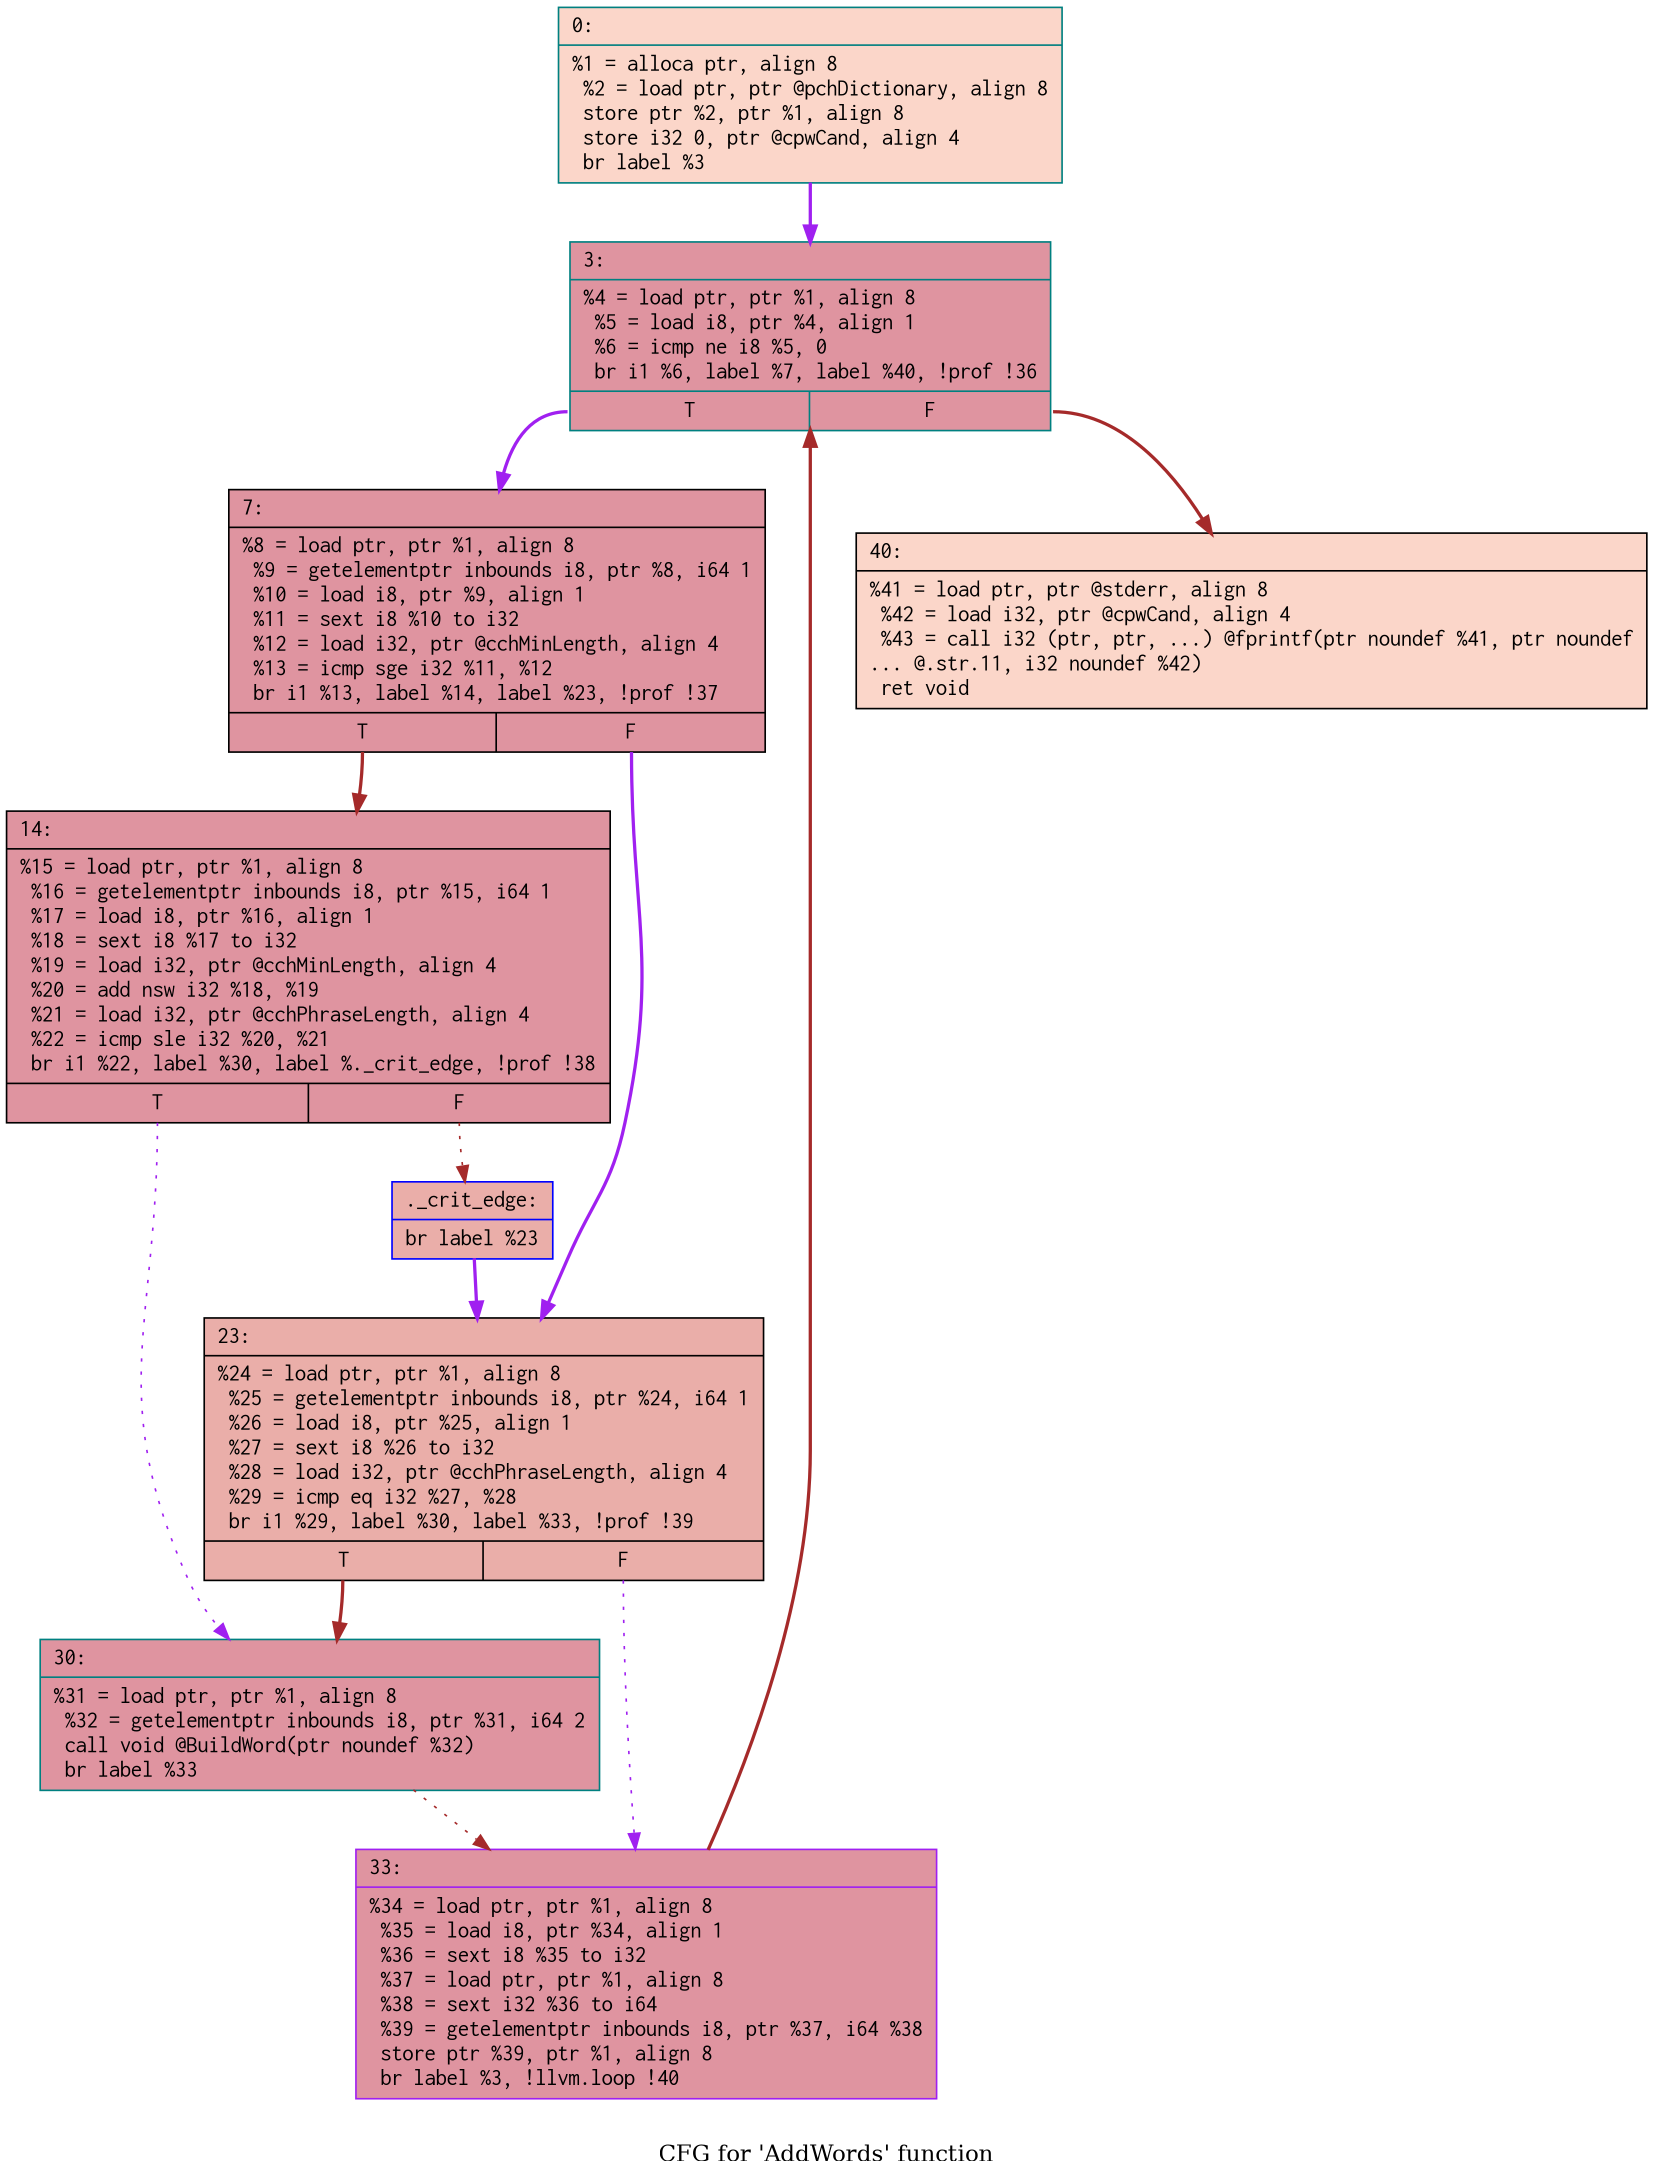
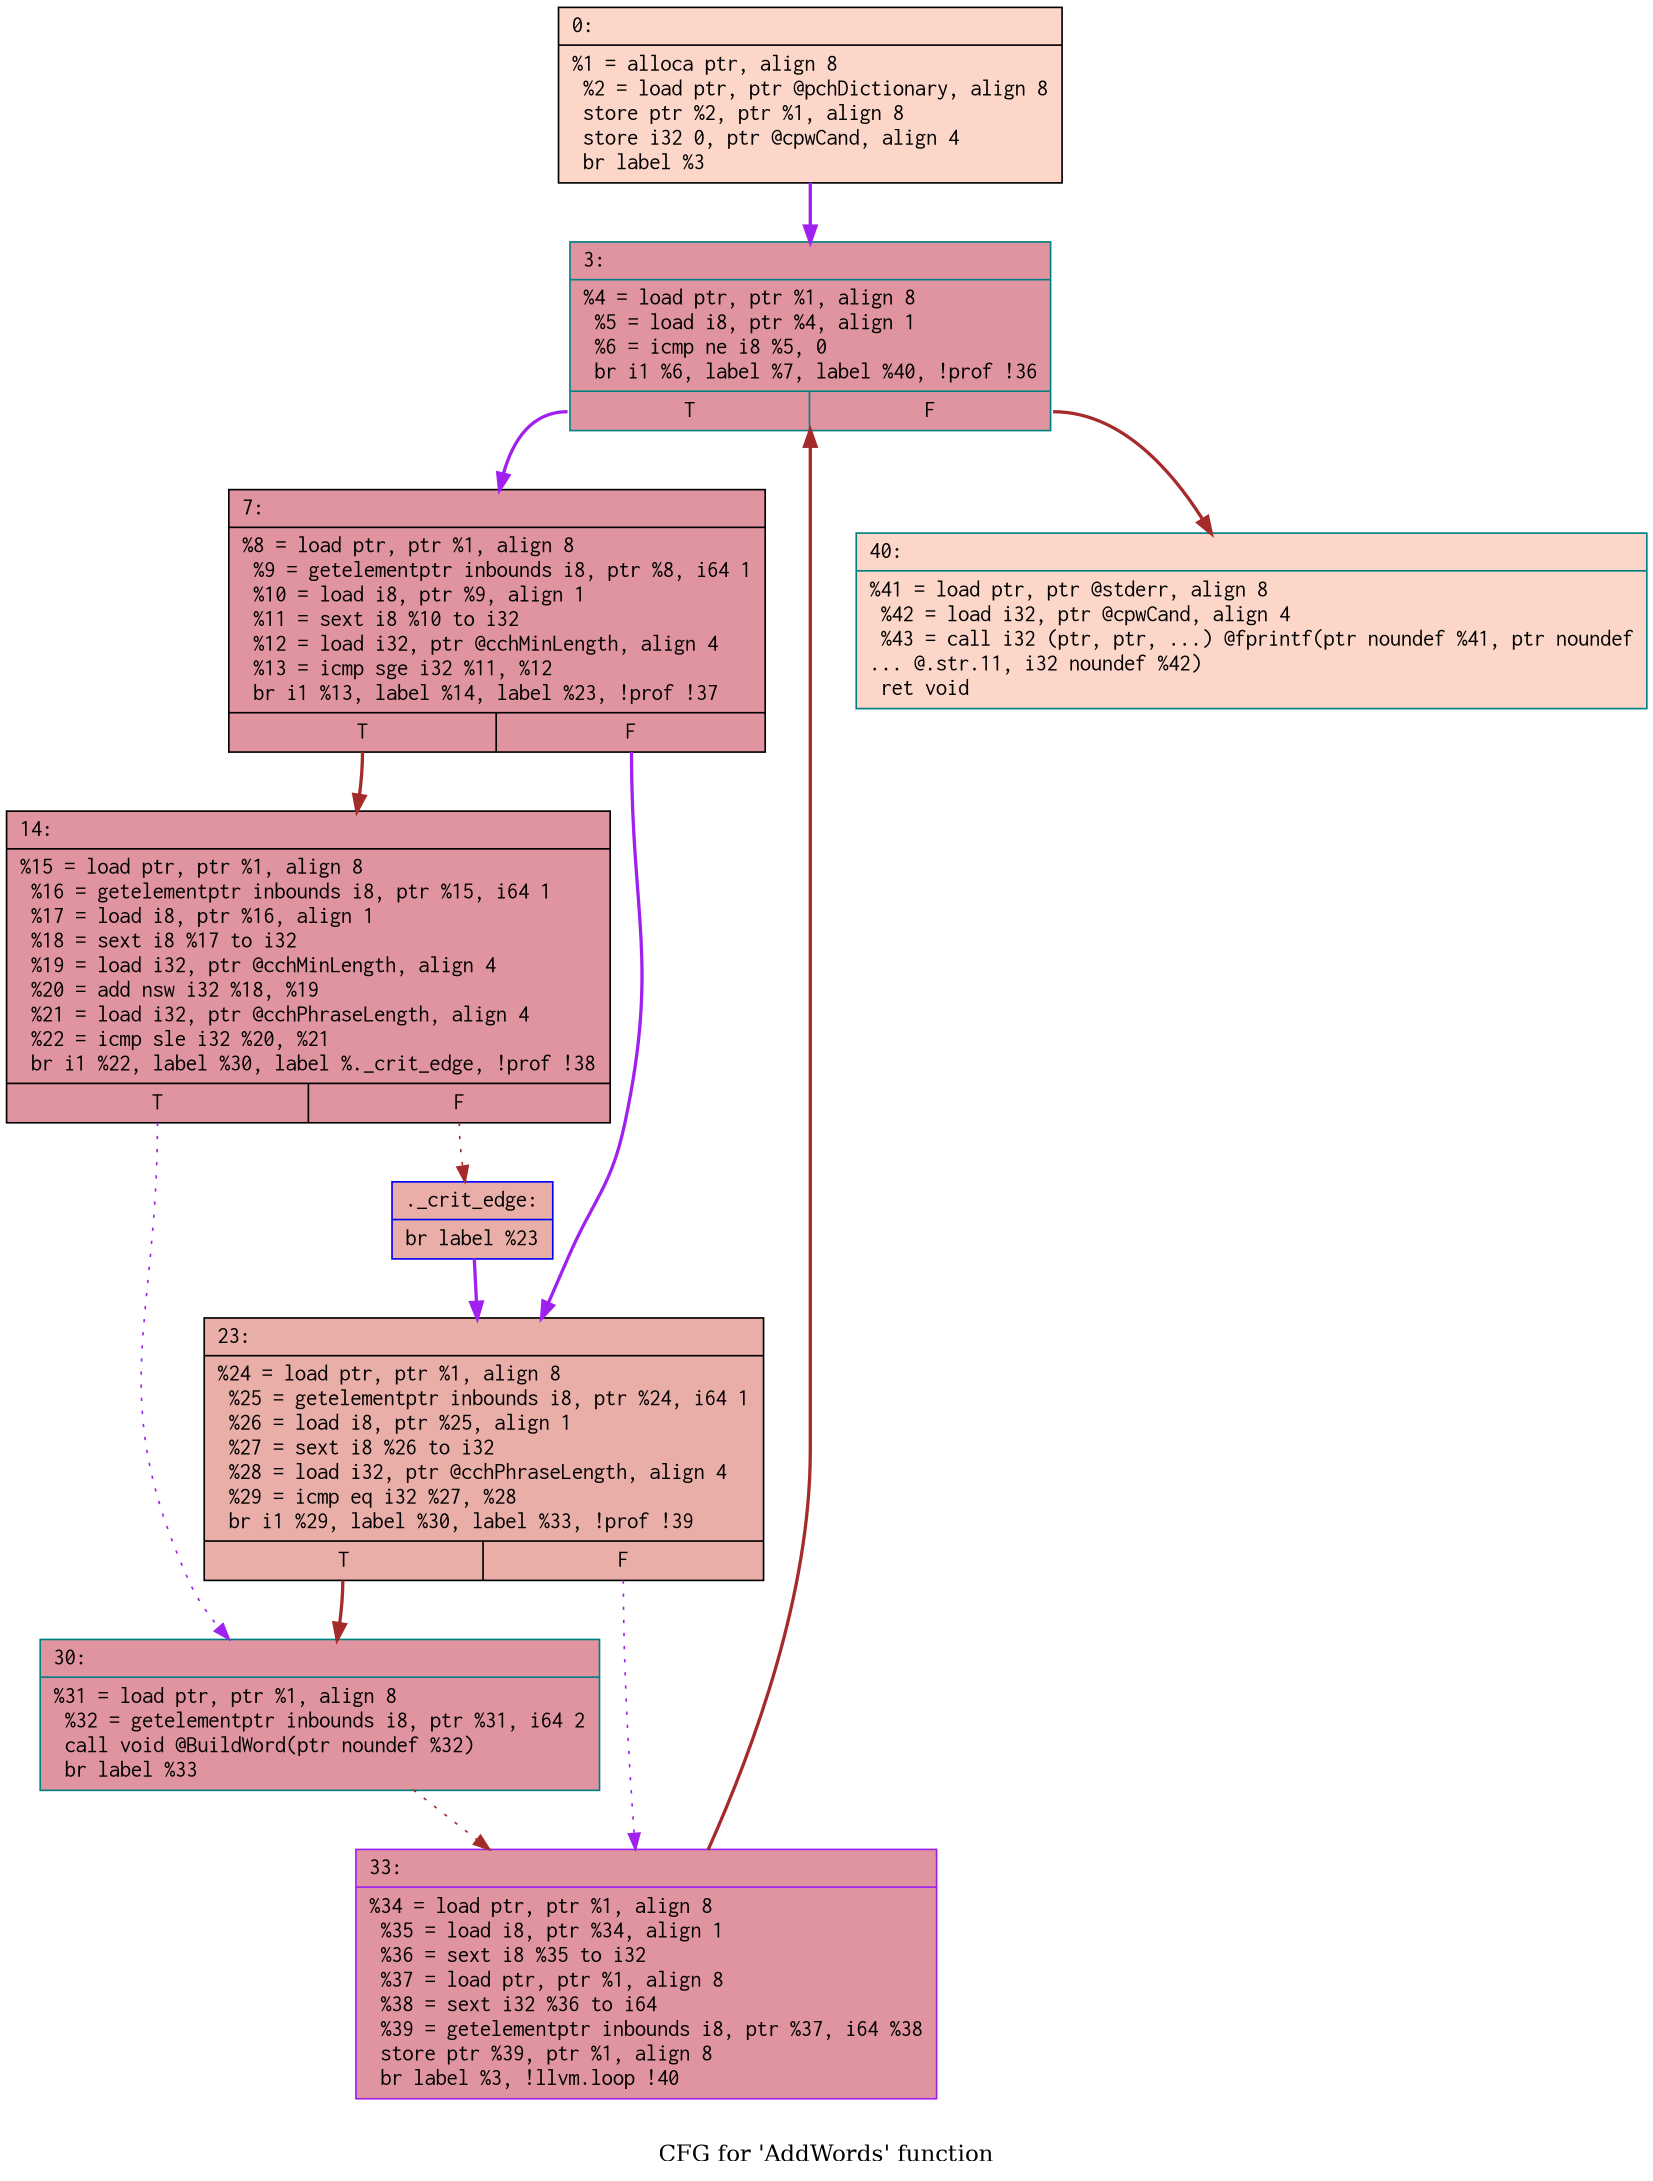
node "0:": color teal -> black
node "40:": color black -> teal
